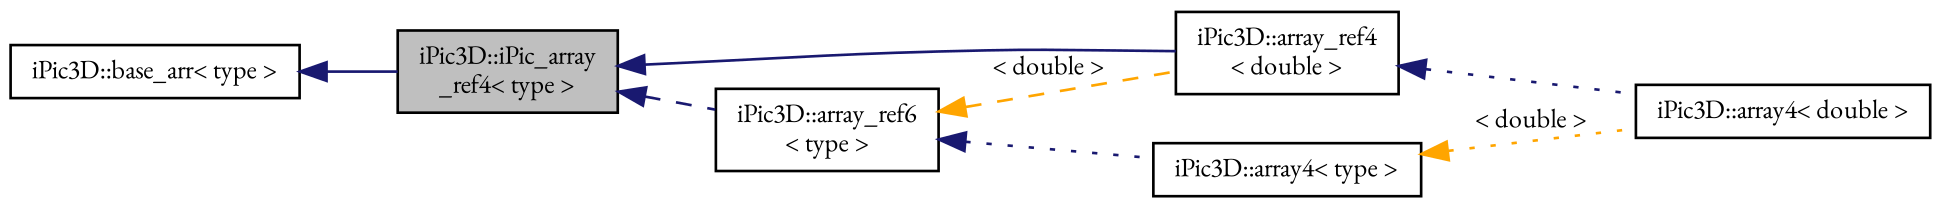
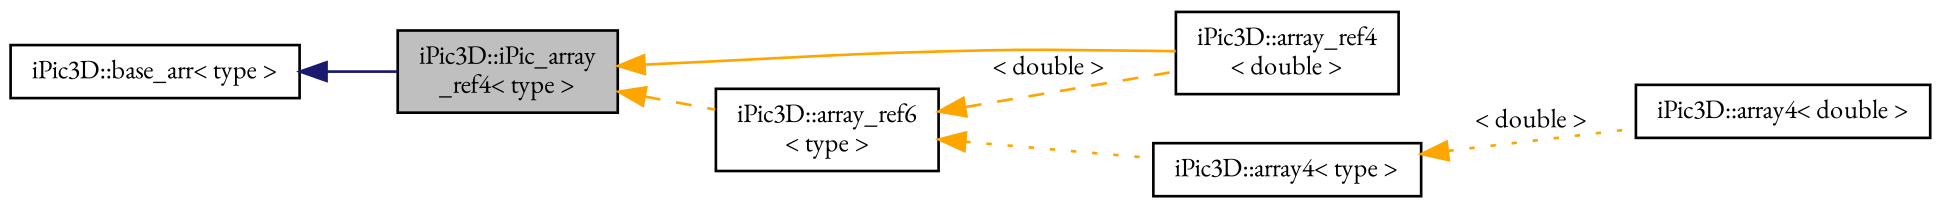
edge "iPic3D::array_ref4 < double >" -> "iPic3D::iPic_array _ref4< type >": color midnightblue -> orange
edge "iPic3D::array4< double >" -> "iPic3D::array_ref4 < double >": removed
edge "iPic3D::array_ref6 < type >" -> "iPic3D::iPic_array _ref4< type >": color midnightblue -> orange
edge "iPic3D::array4< type >" -> "iPic3D::array_ref6 < type >": color midnightblue -> orange
